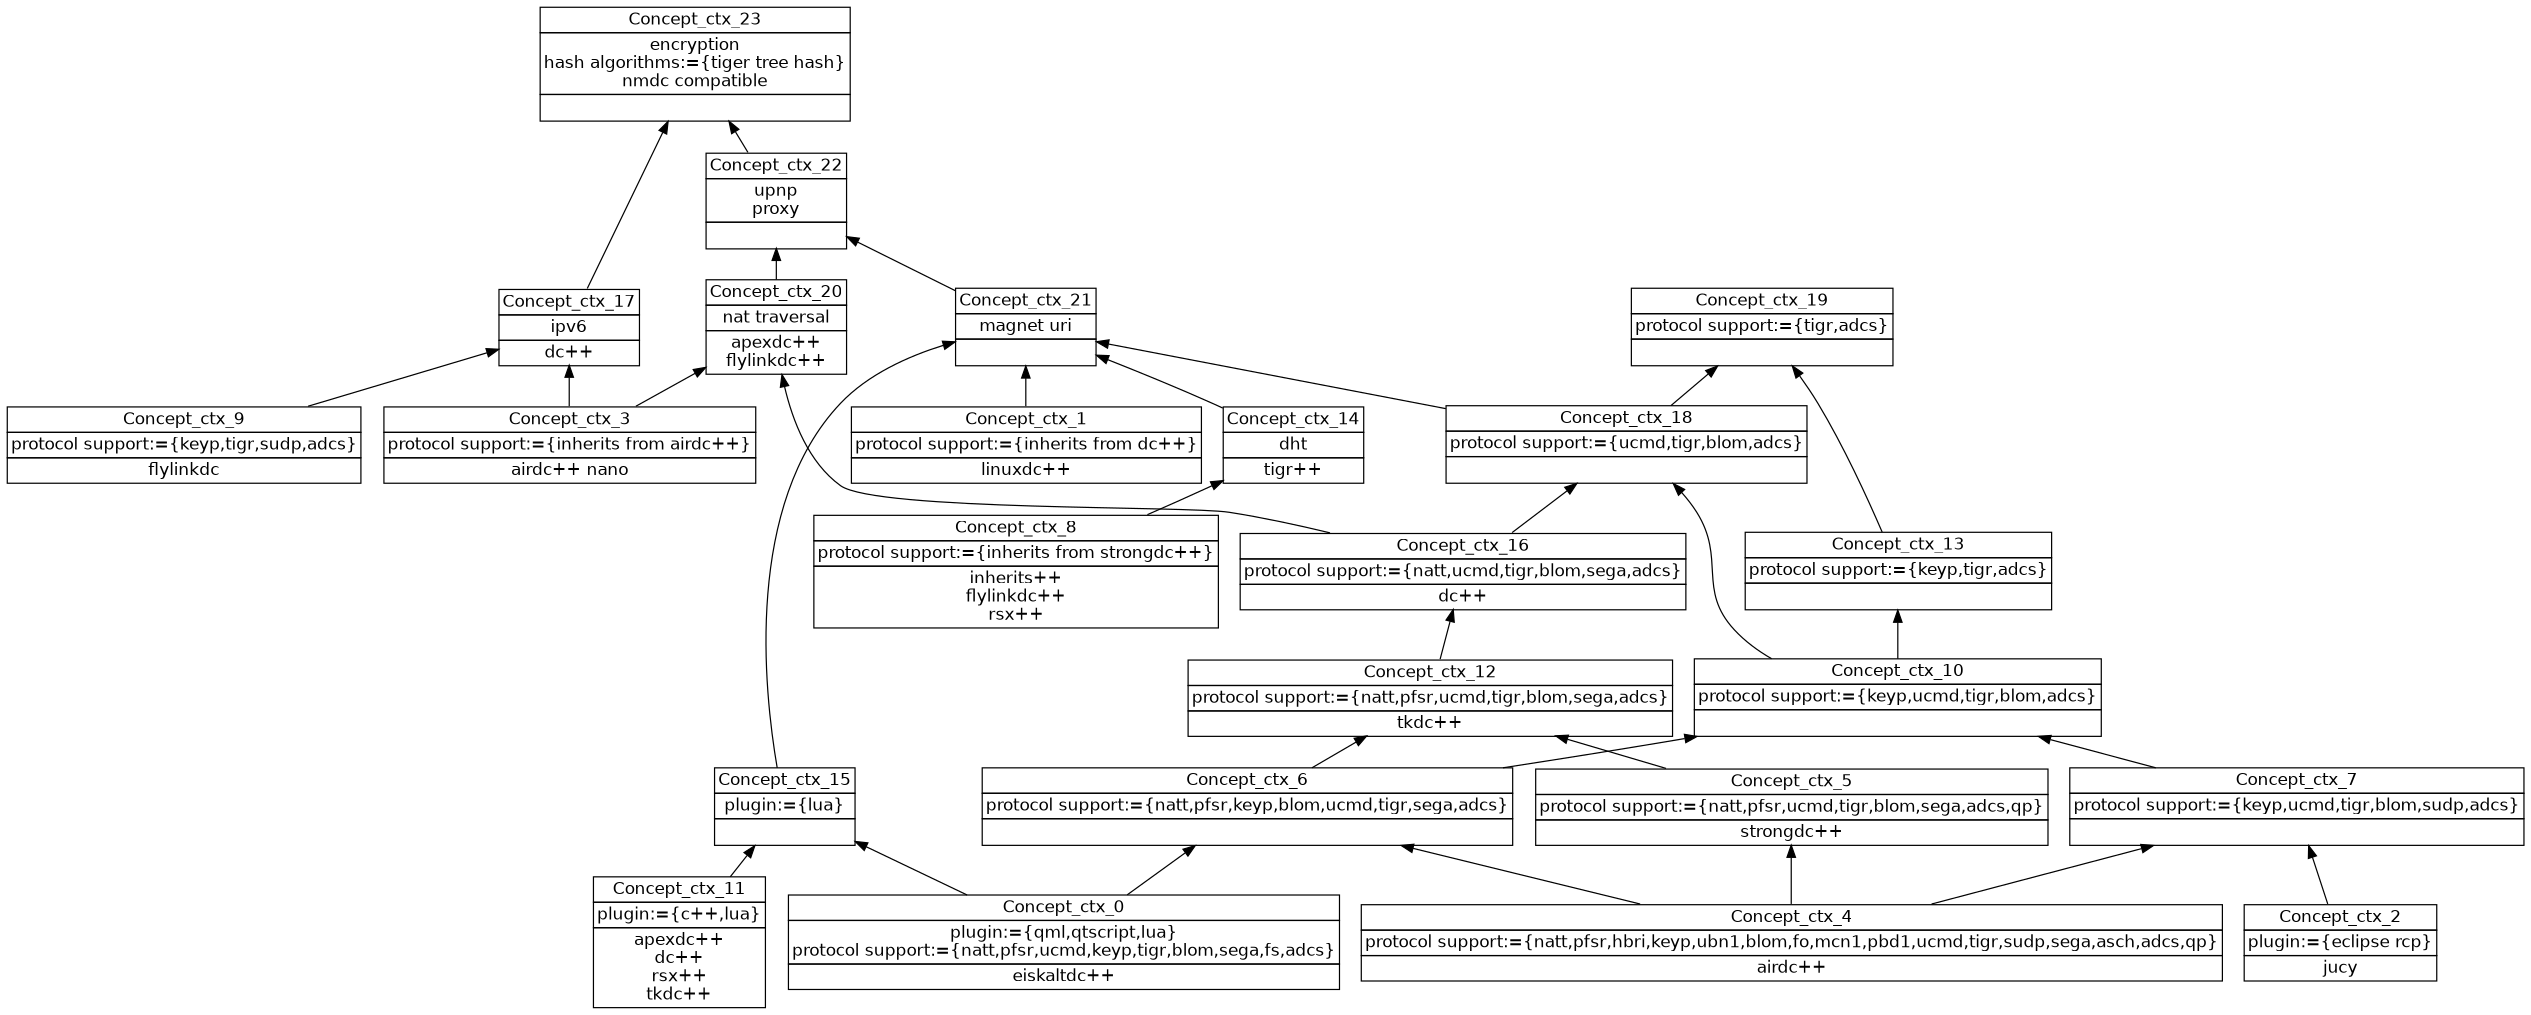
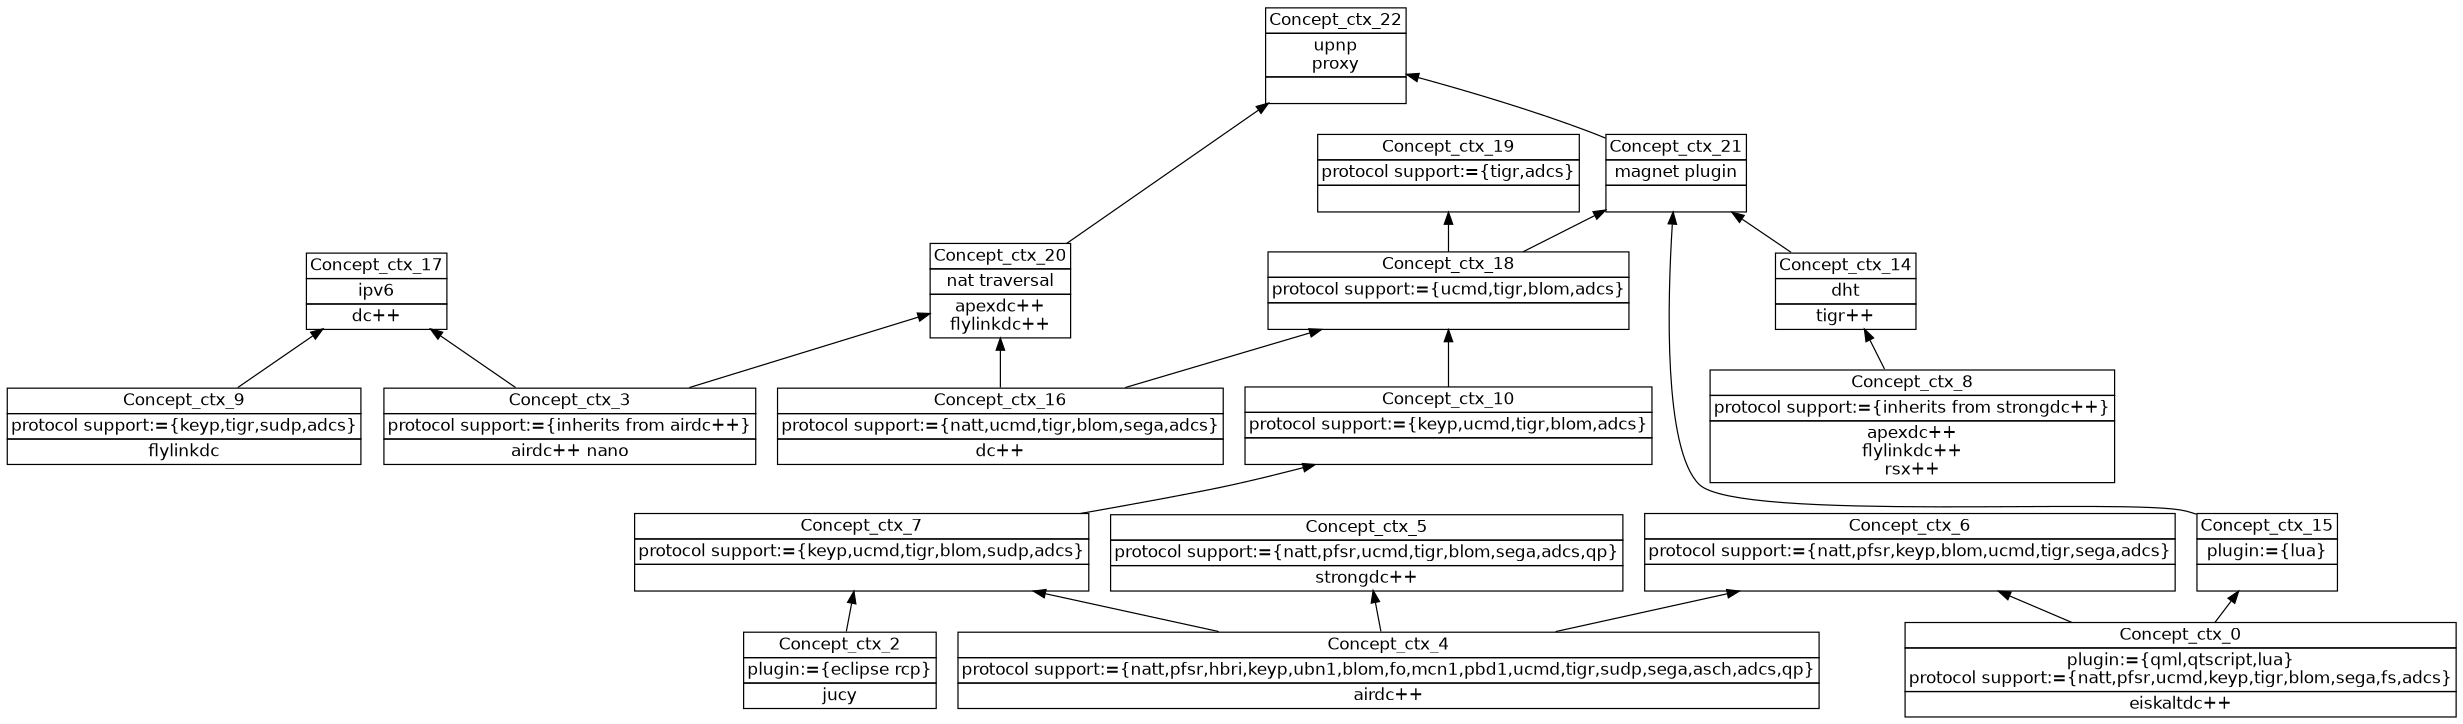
node "Concept_ctx_23": removed
node "Concept_ctx_21": text "magnet uri" -> "magnet plugin"
node "Concept_ctx_1": removed
node "Concept_ctx_13": removed
node "Concept_ctx_8": text "inherits++" -> "apexdc++"
node "Concept_ctx_12": removed
edge "Concept_ctx_6" -> "Concept_ctx_10": removed
node "Concept_ctx_11": removed
